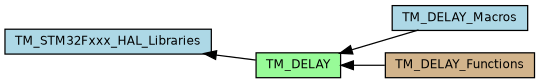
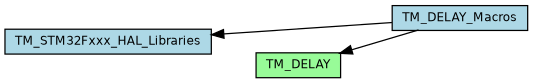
edge "TM_DELAY" -> "TM_STM32Fxxx_HAL_Libraries": now "TM_DELAY_Macros" -> "TM_STM32Fxxx_HAL_Libraries"
node "TM_DELAY_Functions": removed
